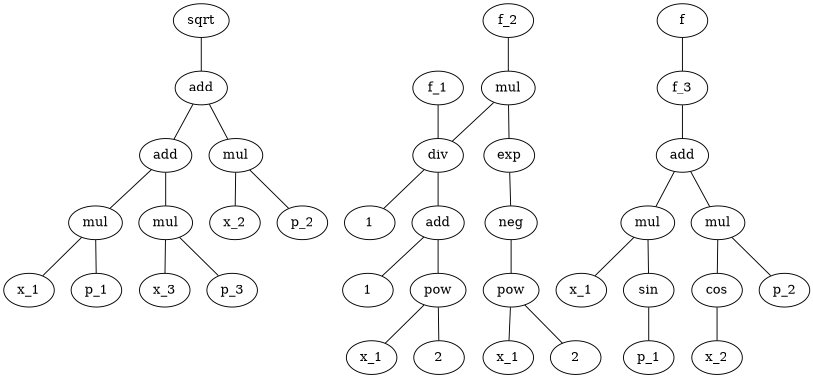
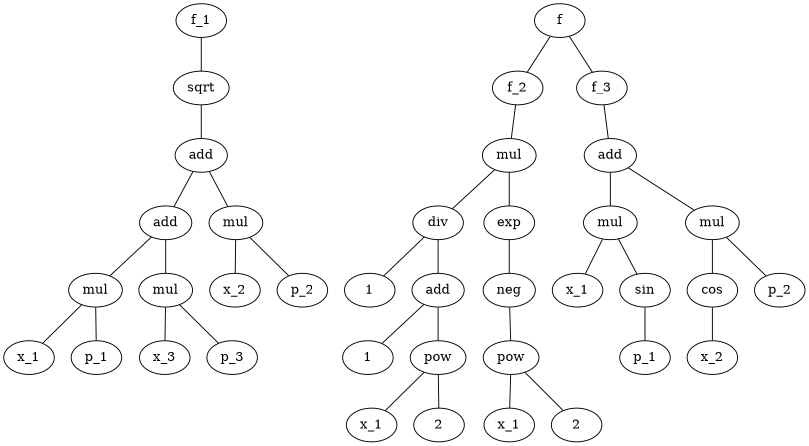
edge "f" -- "f_2": added
edge "f_1" -- "div": now "f_1" -- "sqrt"
